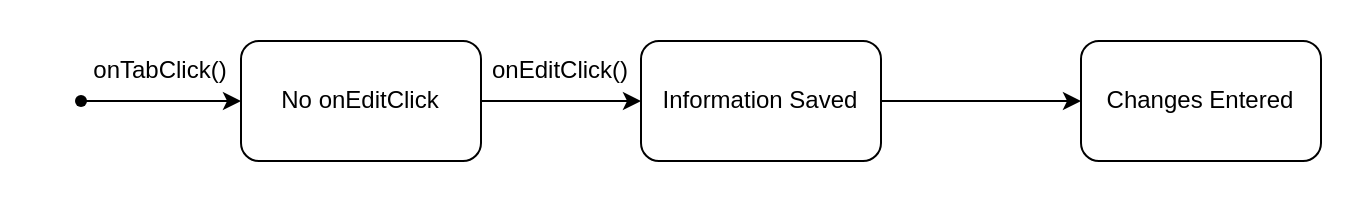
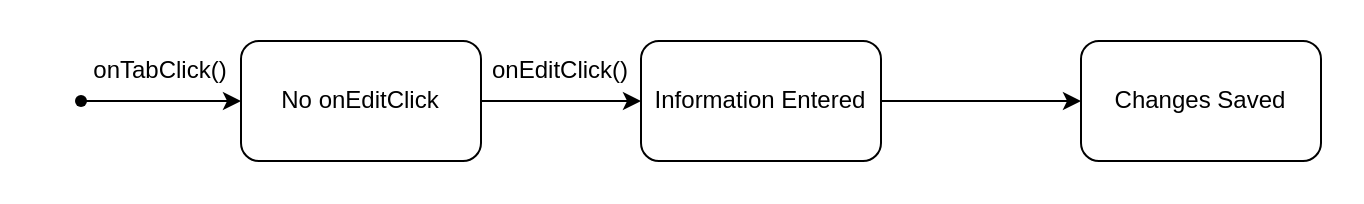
node "Information Saved": label "Information Saved" -> "Information Entered"
node "Changes Entered": label "Changes Entered" -> "Changes Saved"
